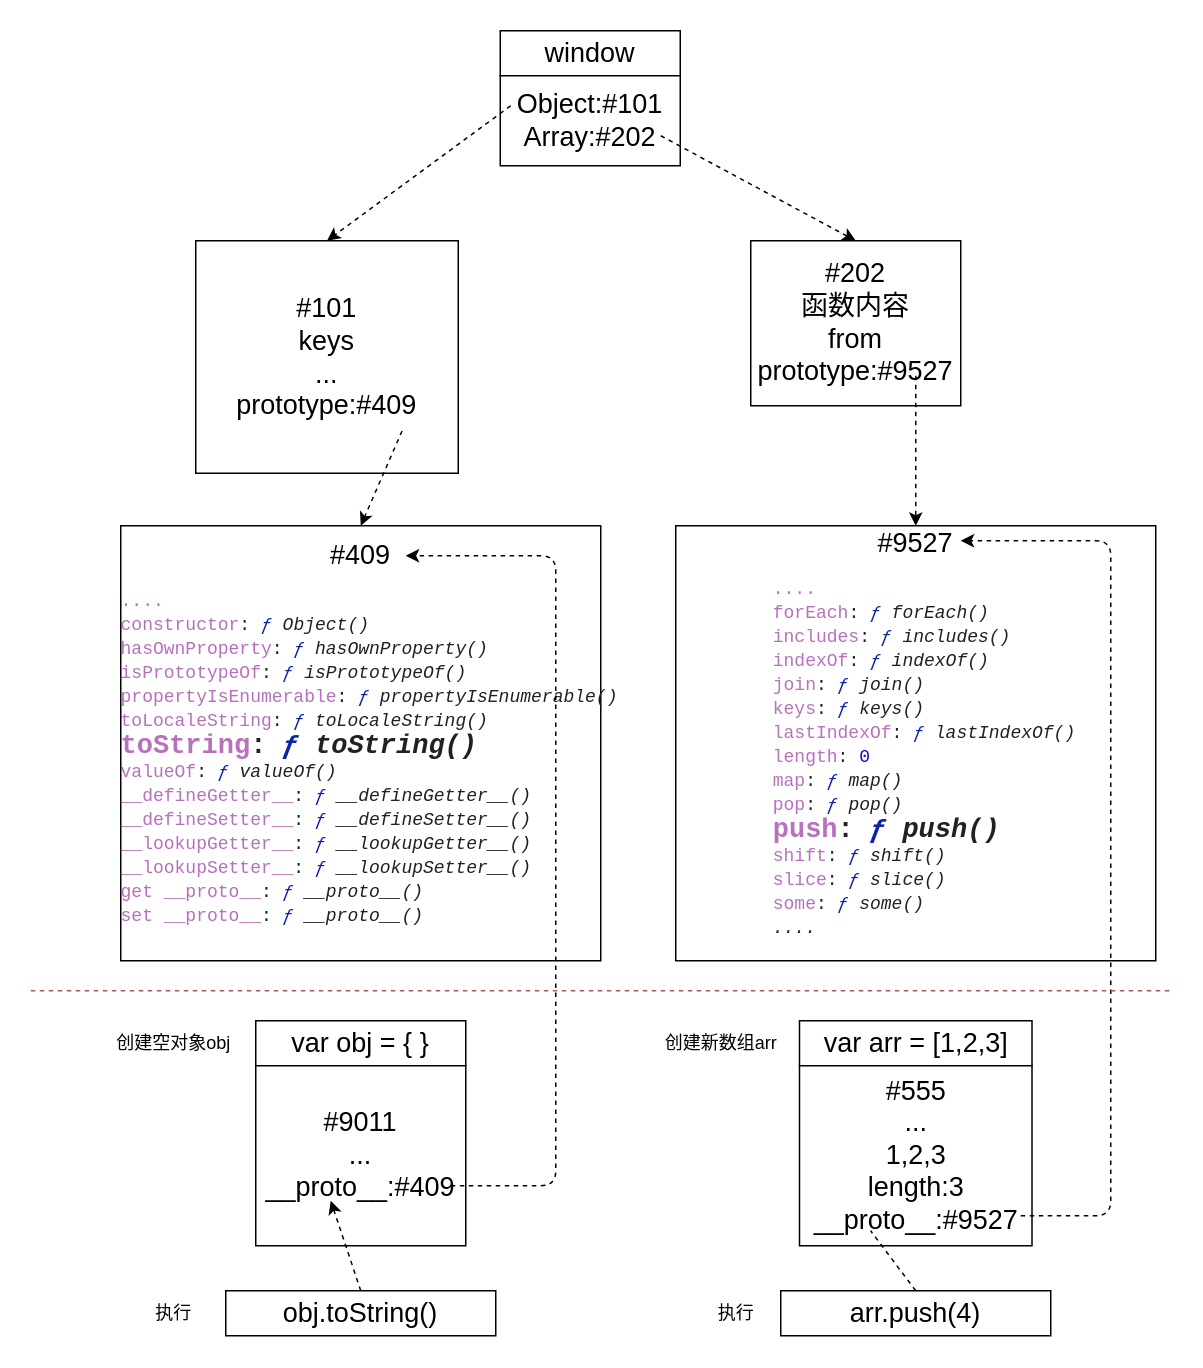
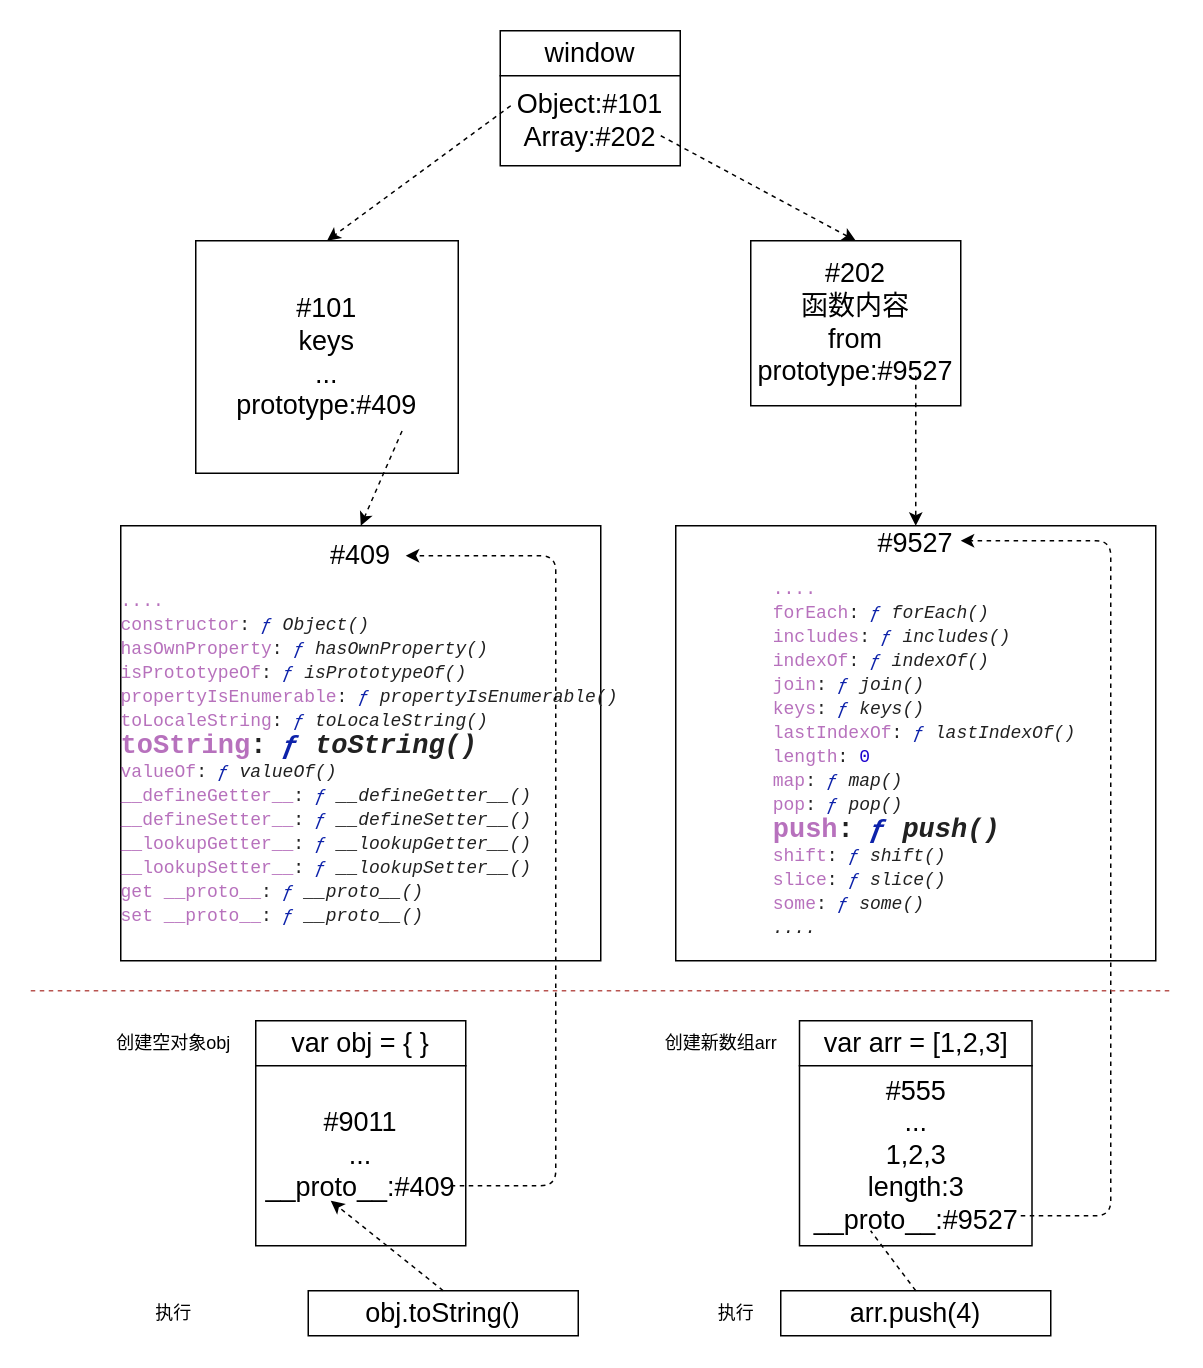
node "obj.toString()": moved (361, 1313) -> (443, 1313)
